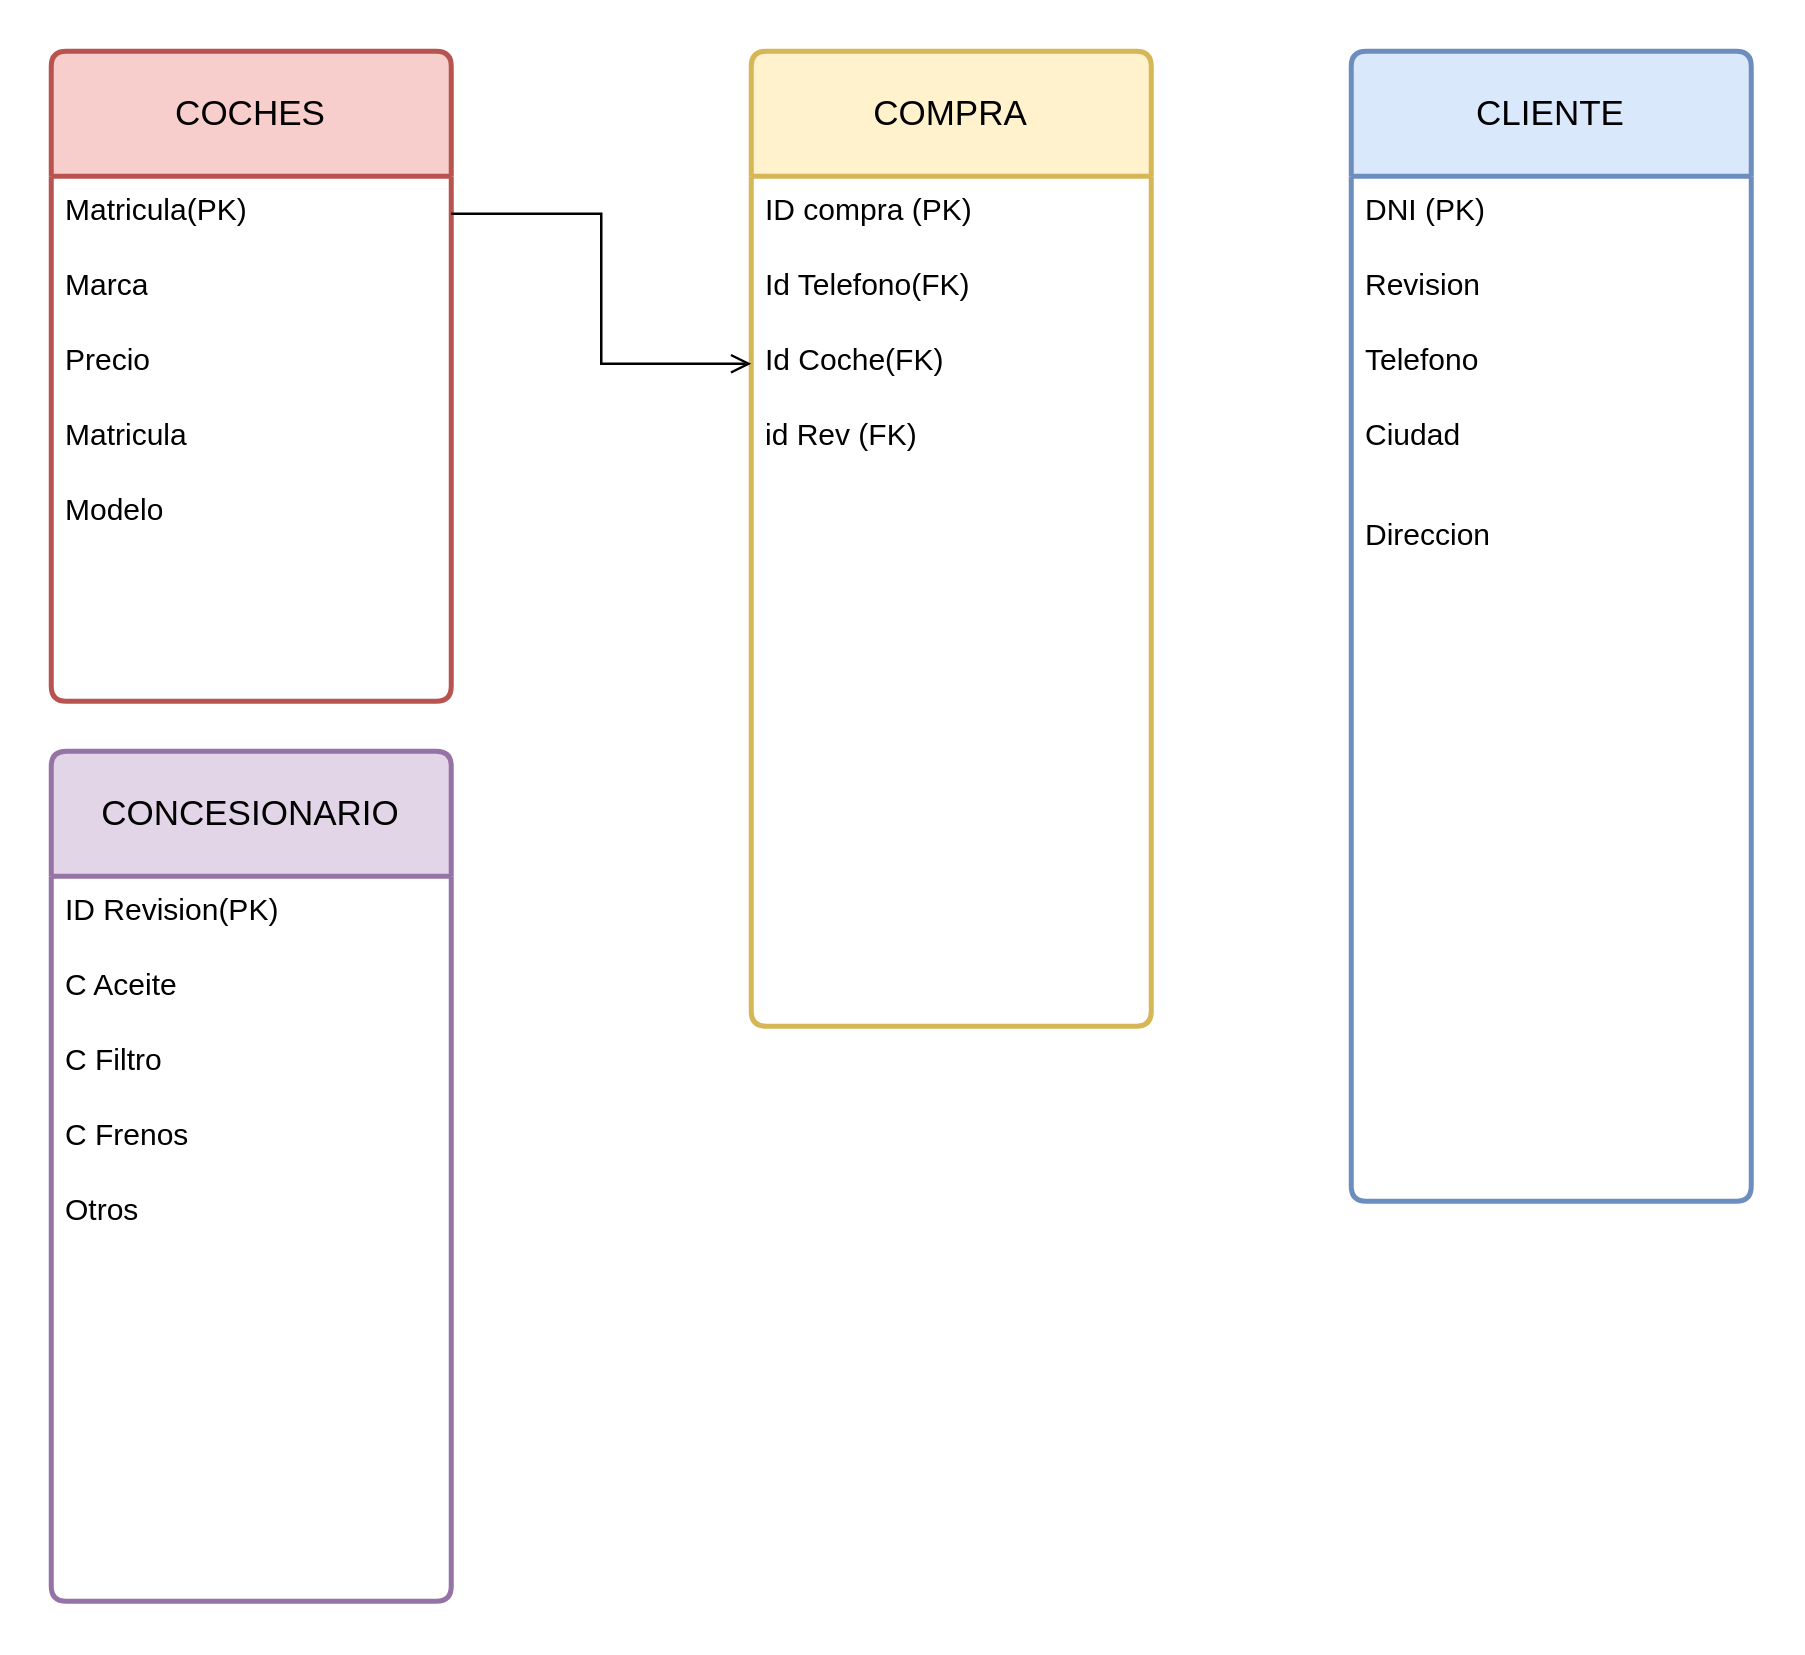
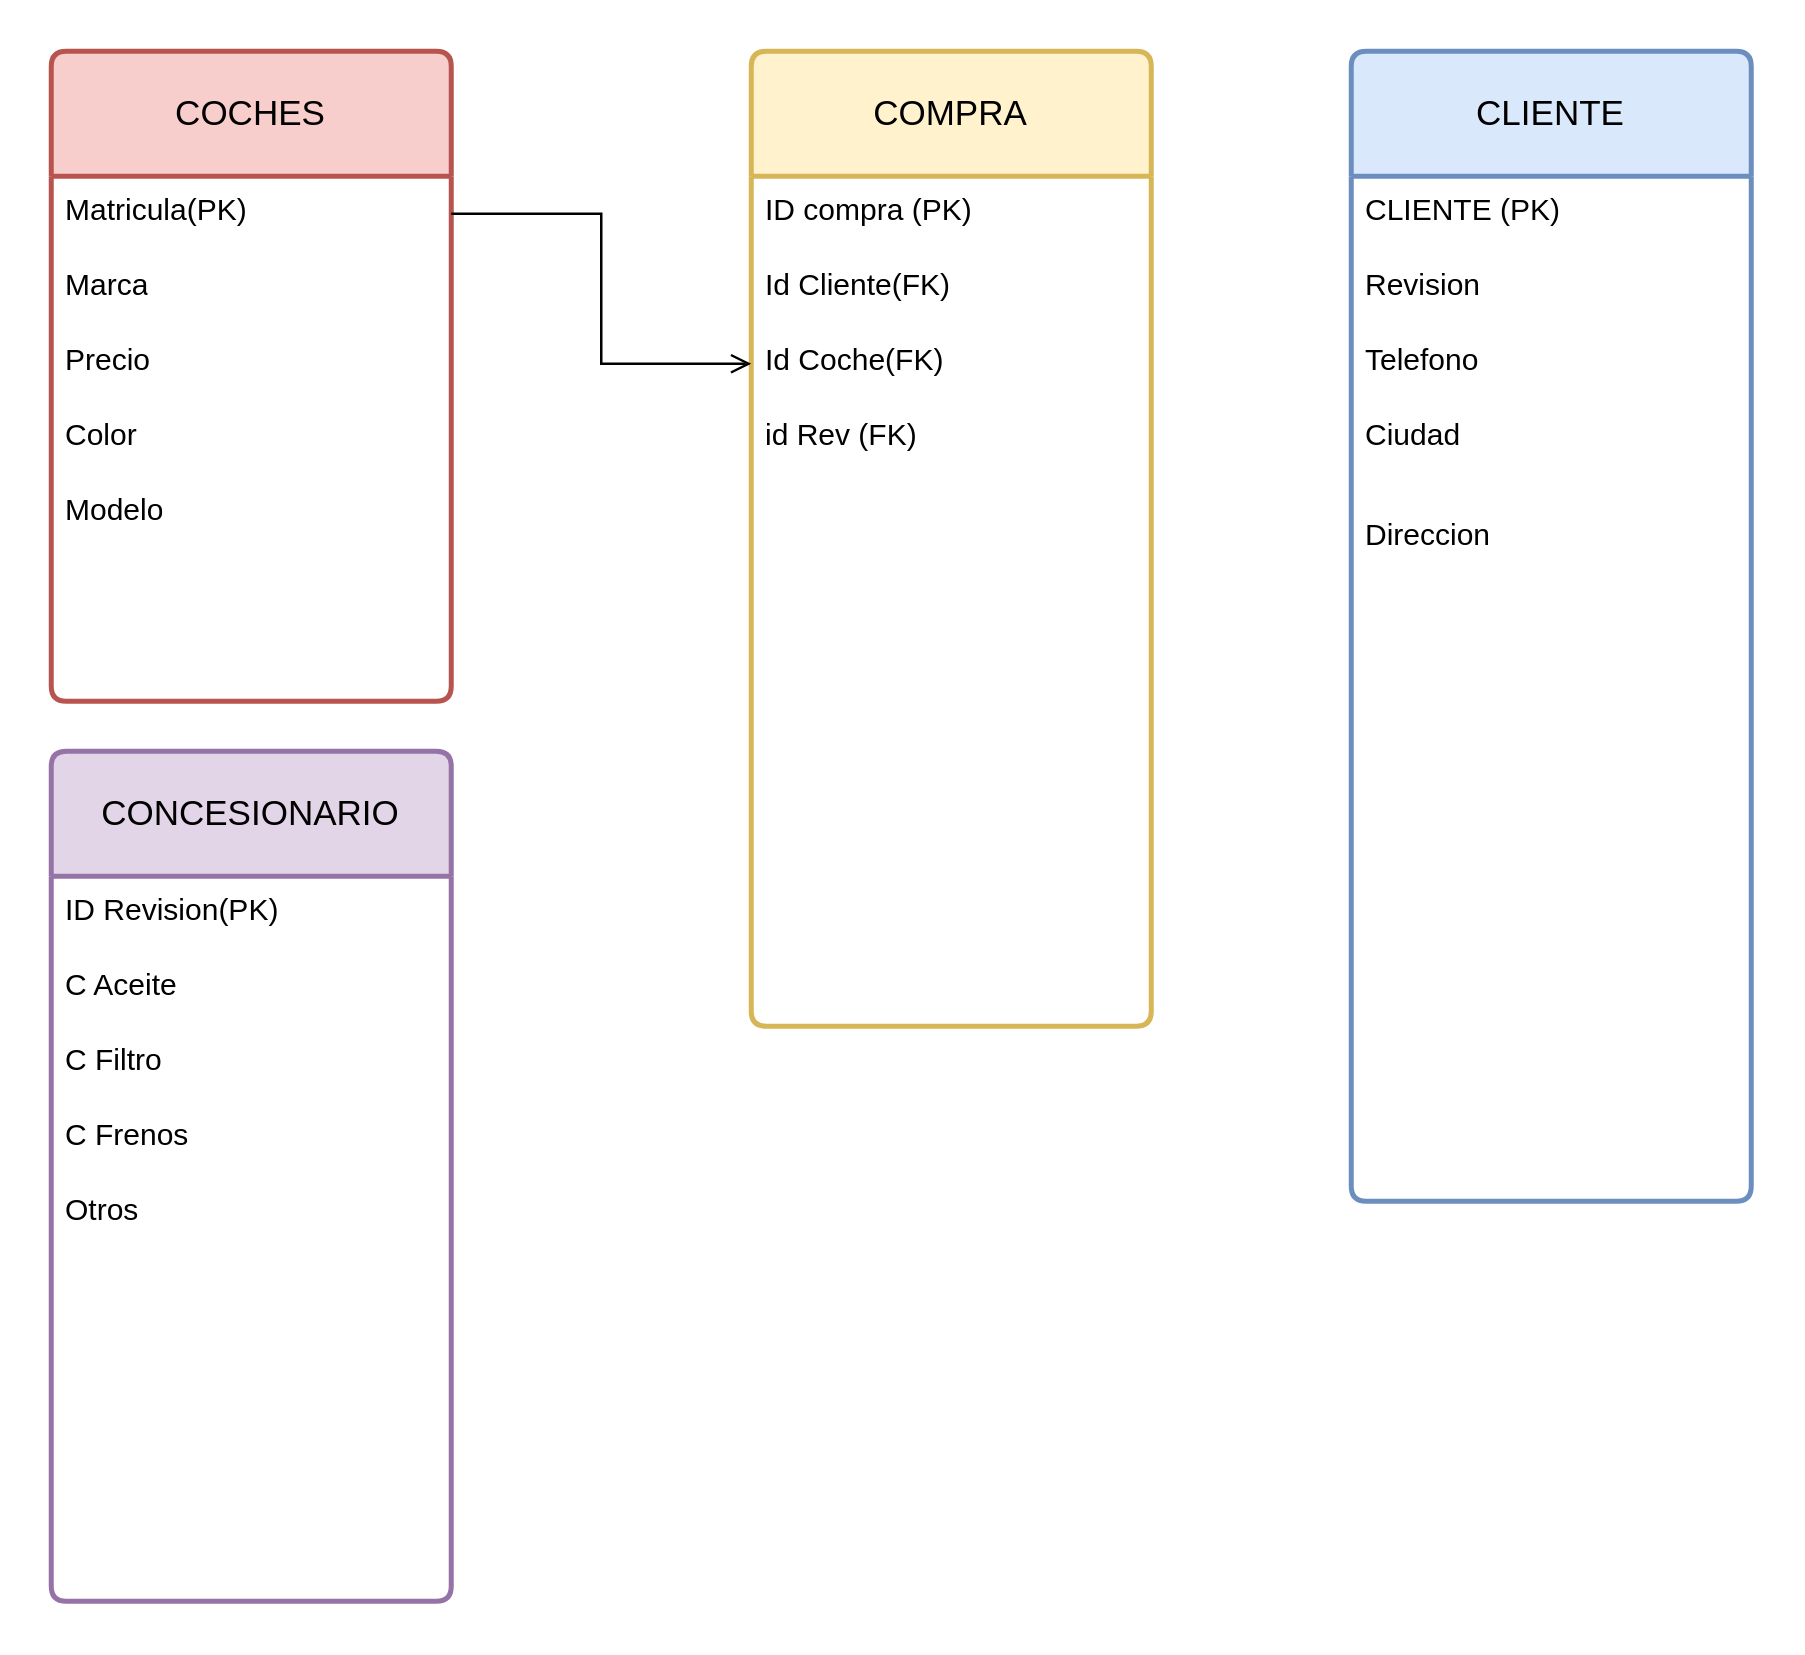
node "DNI (PK)": label "DNI (PK)" -> "CLIENTE (PK)"
node "Id Telefono(FK)": label "Id Telefono(FK)" -> "Id Cliente(FK)"
node "Matricula": label "Matricula" -> "Color"
